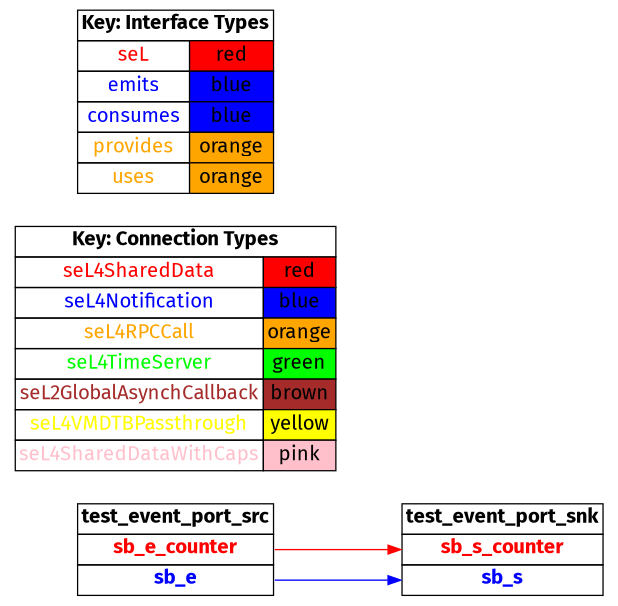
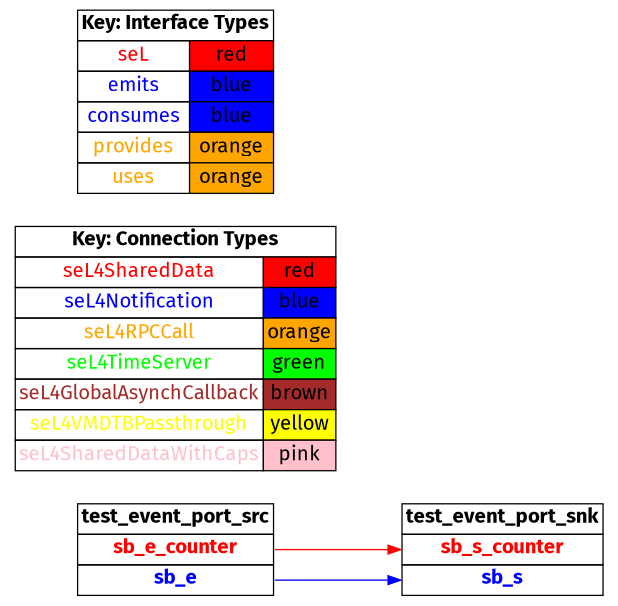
node "Key: Connection Types": text "seL2GlobalAsynchCallback" -> "seL4GlobalAsynchCallback"
